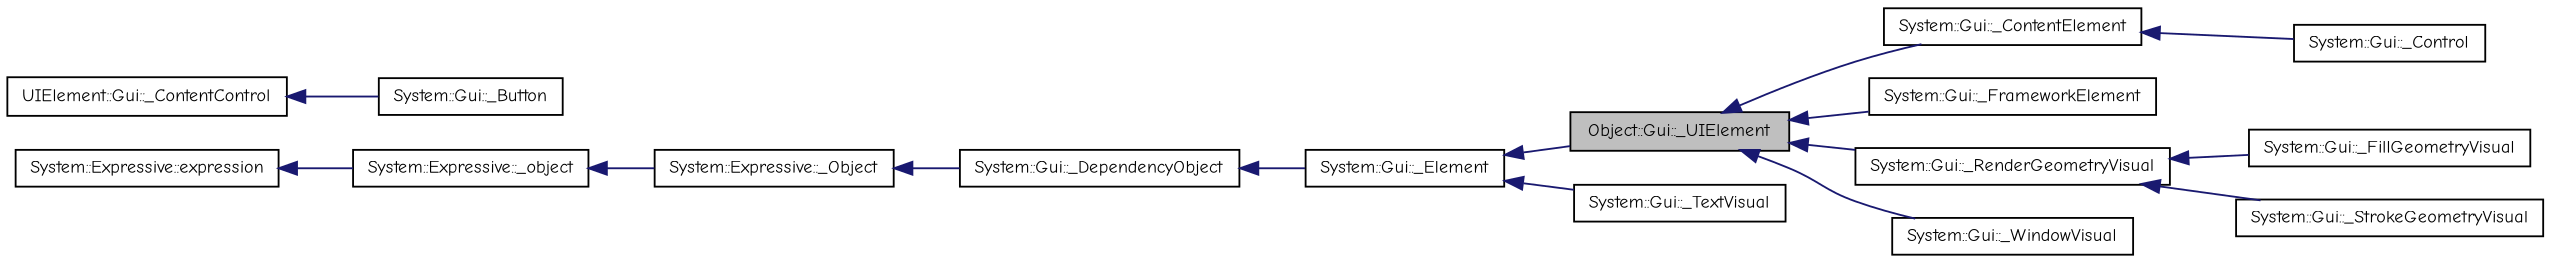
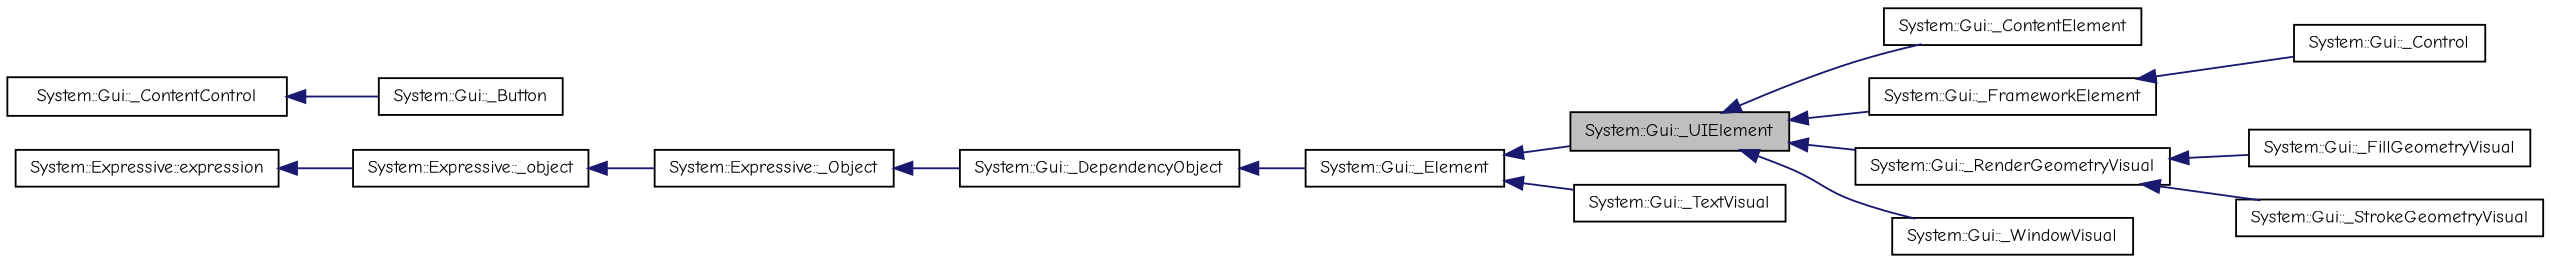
edge "System::Gui::_Control" -> "System::Gui::_ContentElement": now "System::Gui::_Control" -> "System::Gui::_FrameworkElement"
node "UIElement::Gui::_ContentControl": label "UIElement::Gui::_ContentControl" -> "System::Gui::_ContentControl"
node "Object::Gui::_UIElement": label "Object::Gui::_UIElement" -> "System::Gui::_UIElement"
